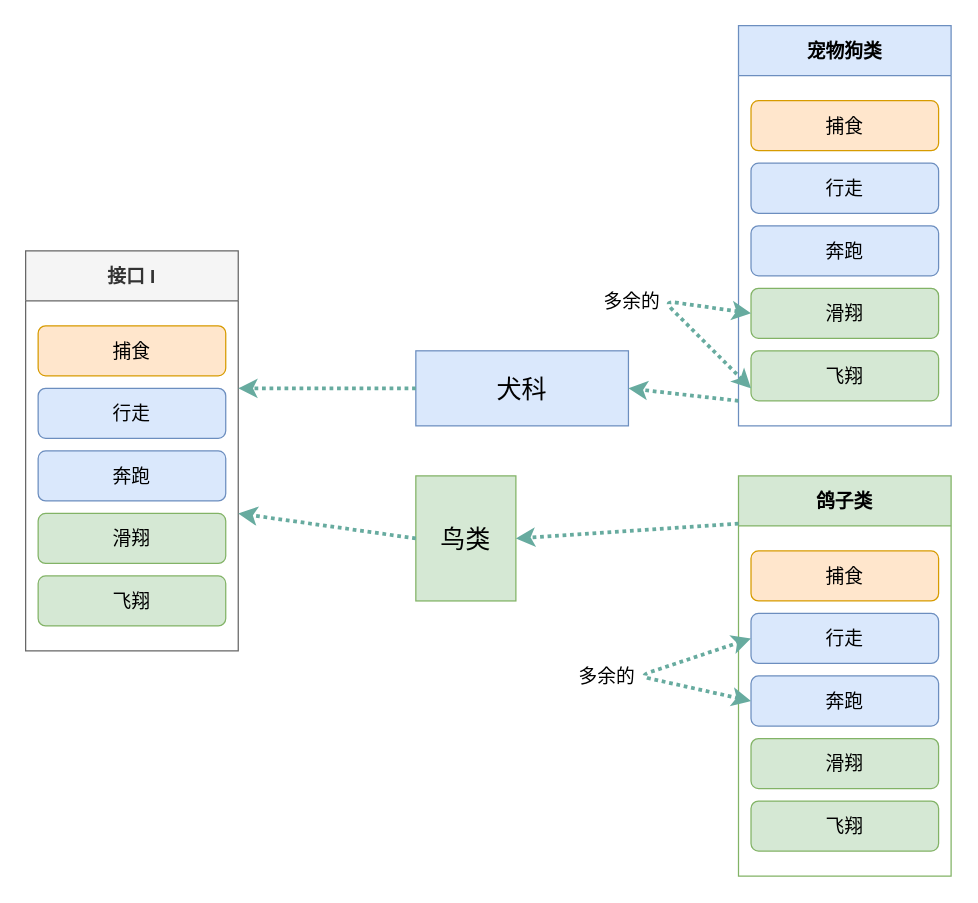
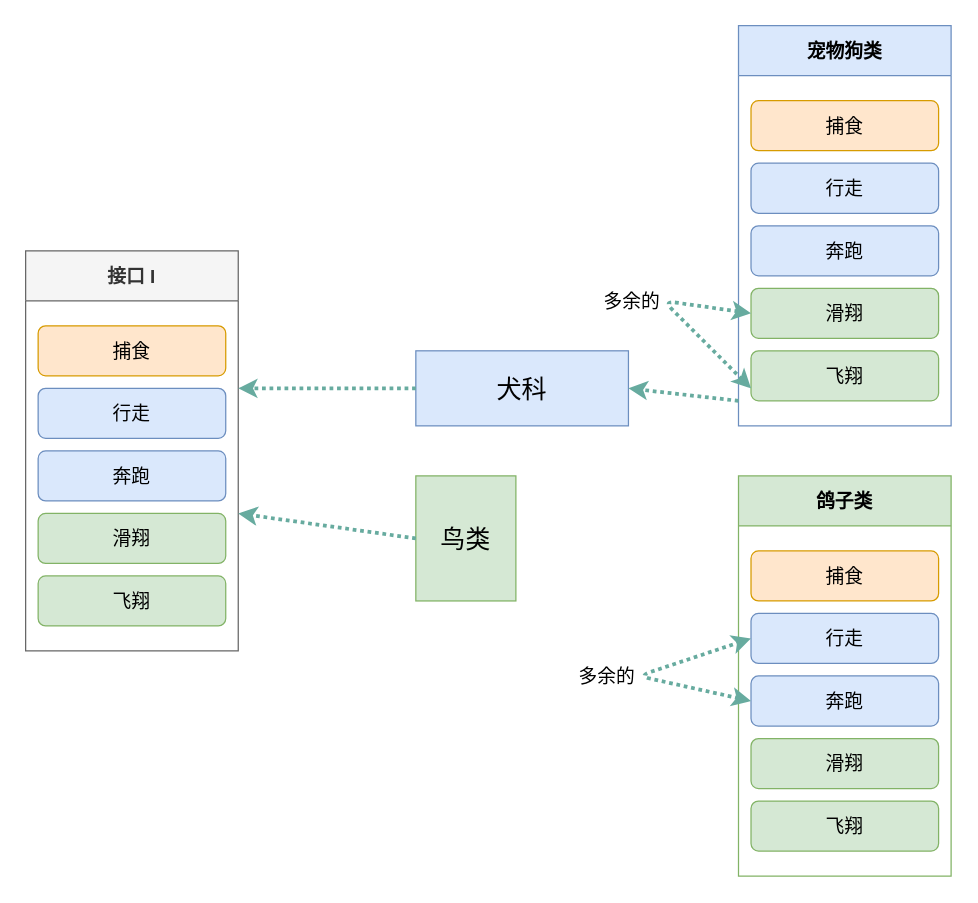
edge "鸽子类" -> "鸟类": removed
